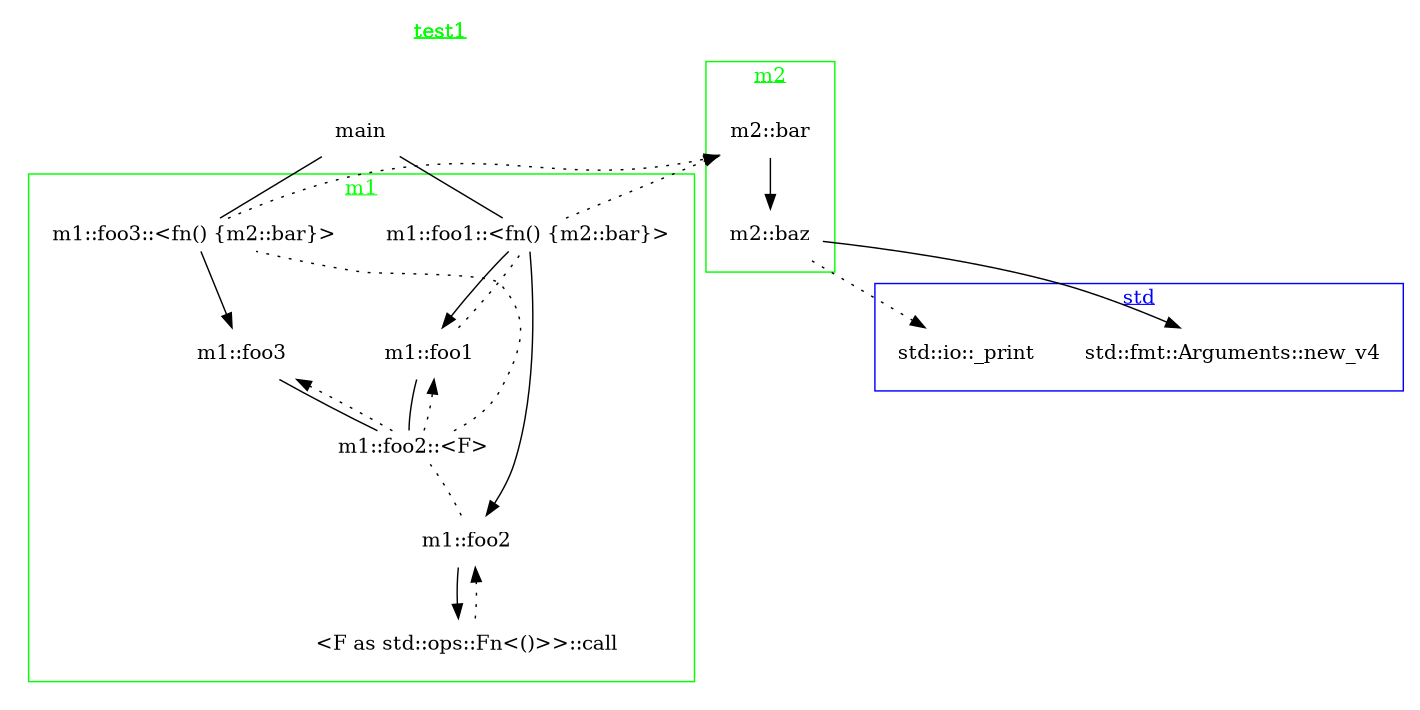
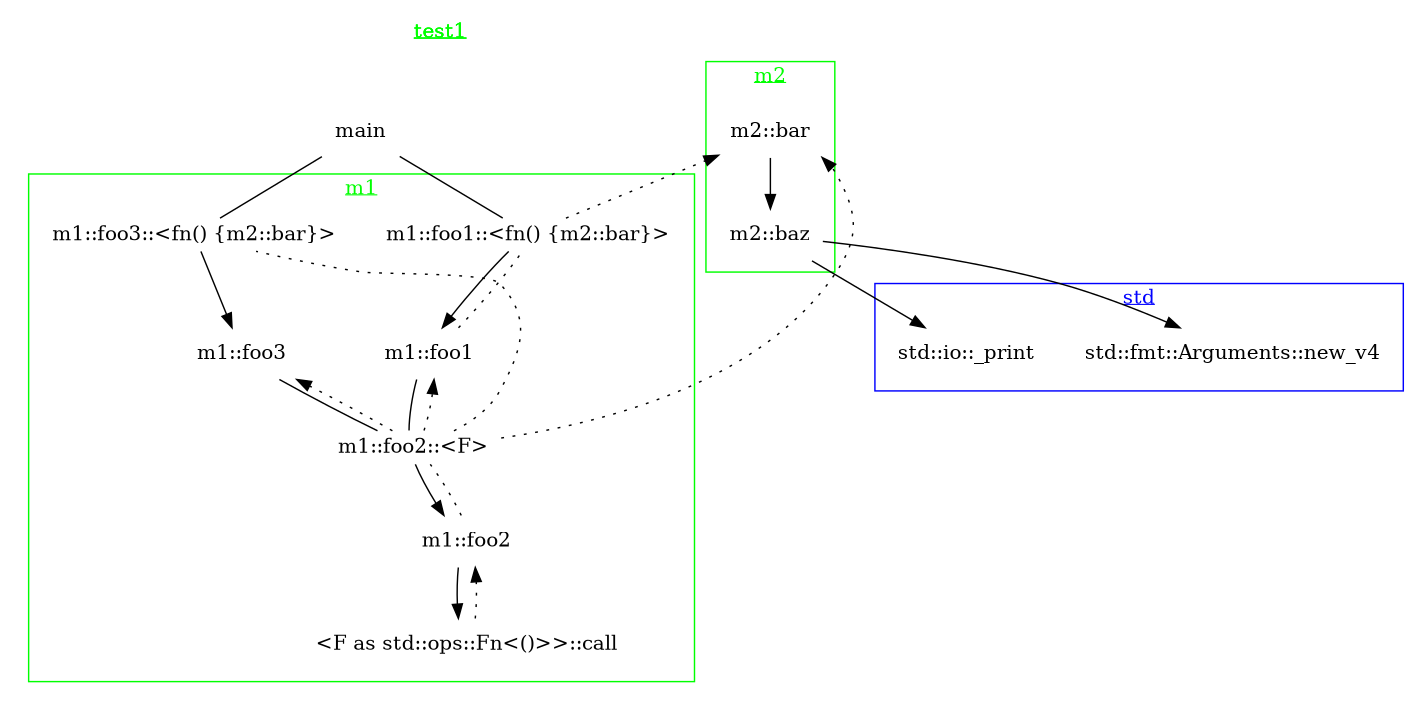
edge "m1::foo3::<fn() {m2::bar}>" -> "m2::bar": now "m1::foo2::<F>" -> "m2::bar"
edge "m2::baz" -> "std::io::_print": style dotted -> solid
edge "m1::foo1::<fn() {m2::bar}>" -> "m1::foo2": now "m1::foo2::<F>" -> "m1::foo2"
